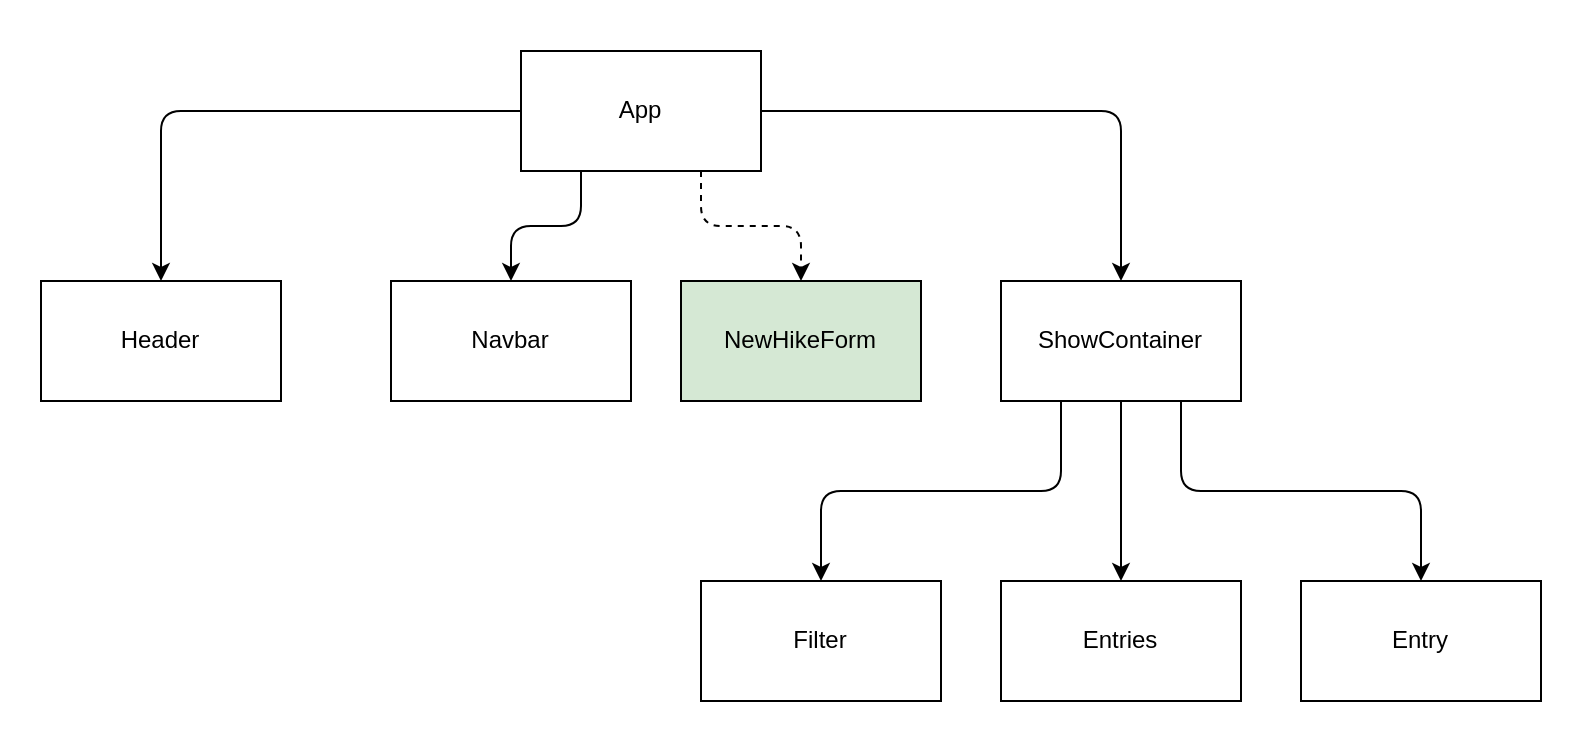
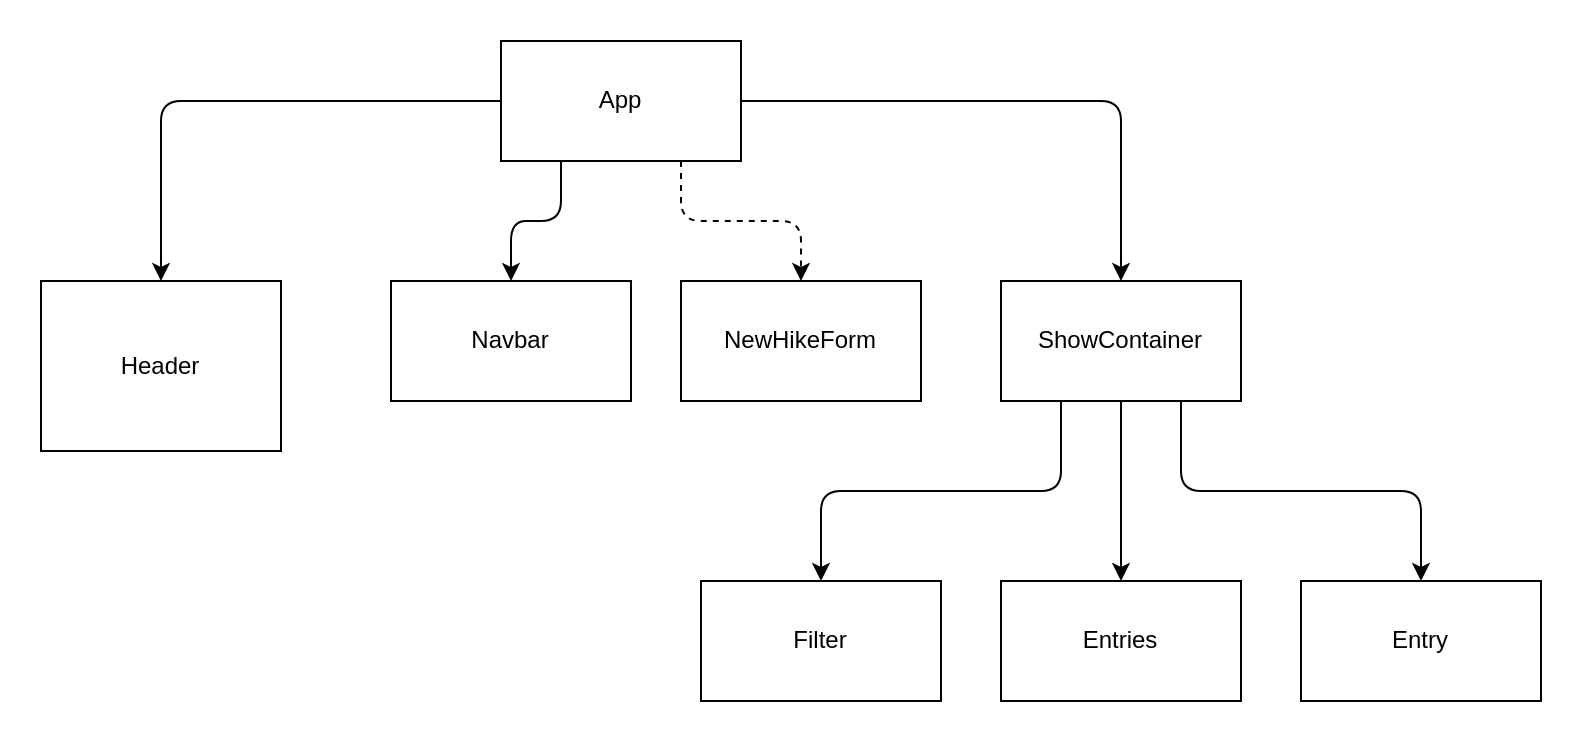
node "App": moved (641, 111) -> (621, 101)
node "Header": size 240x120 -> 240x170
node "NewHikeForm": fillcolor #d5e8d4 -> #ffffff
